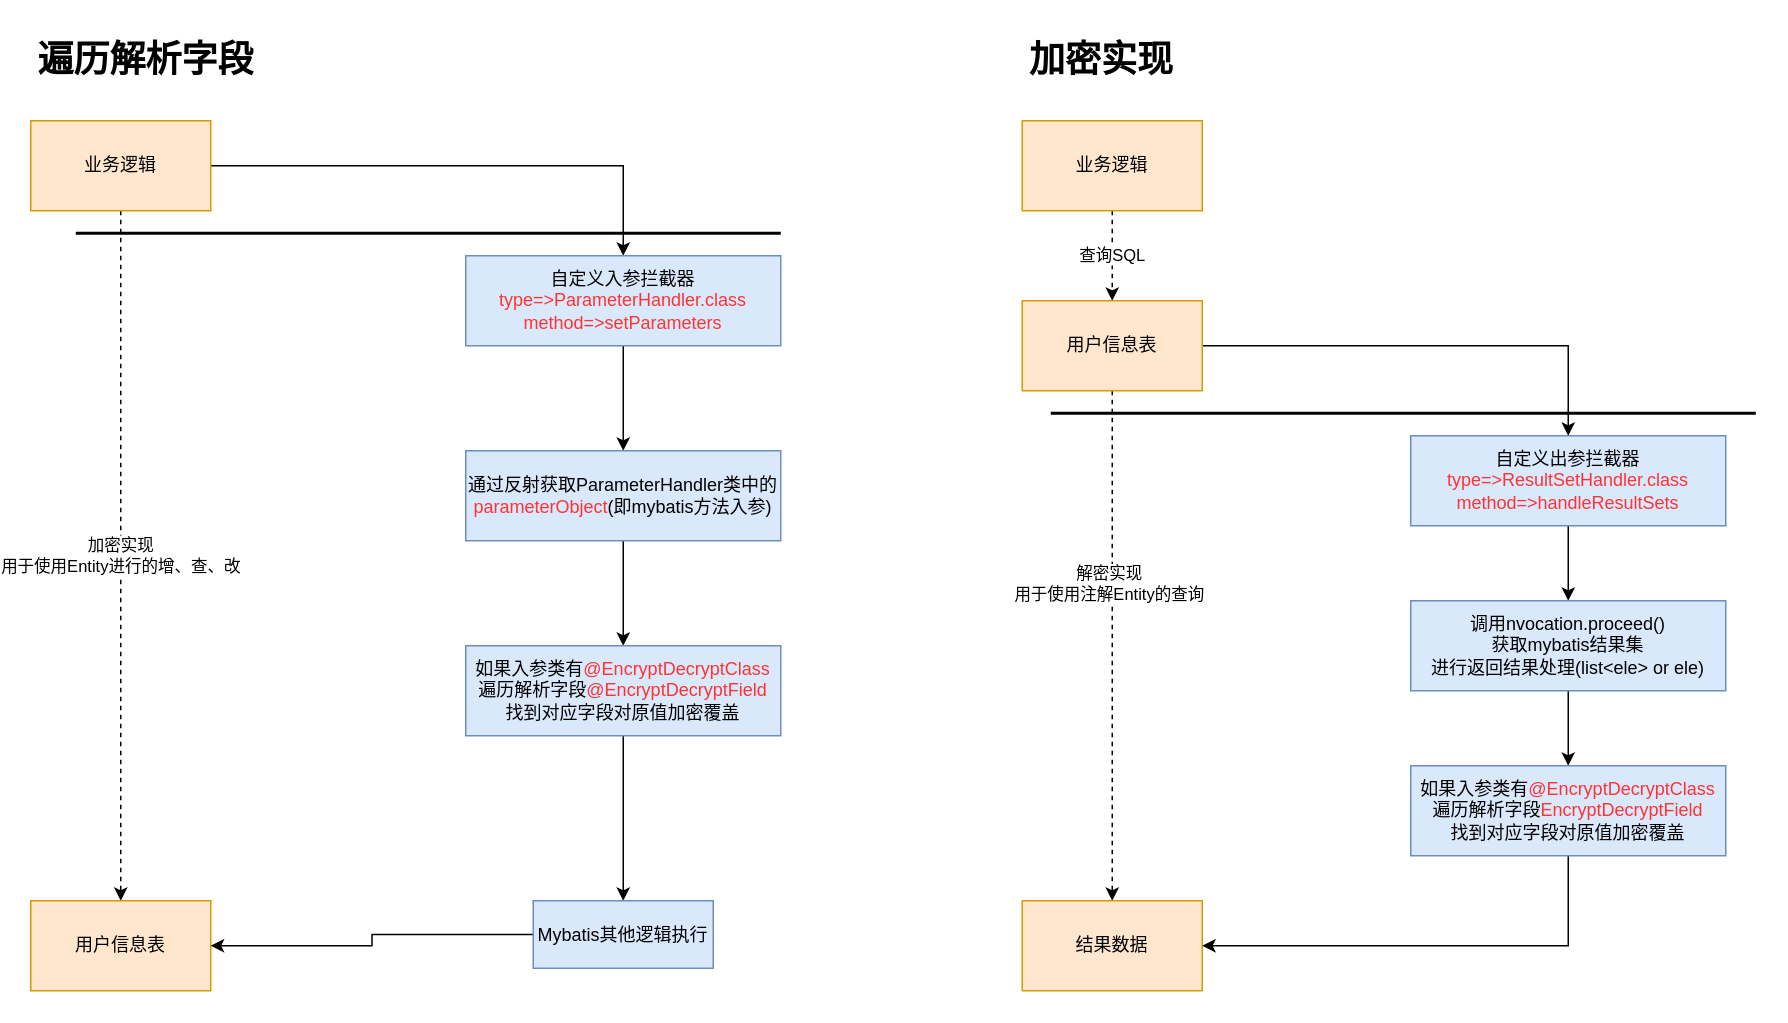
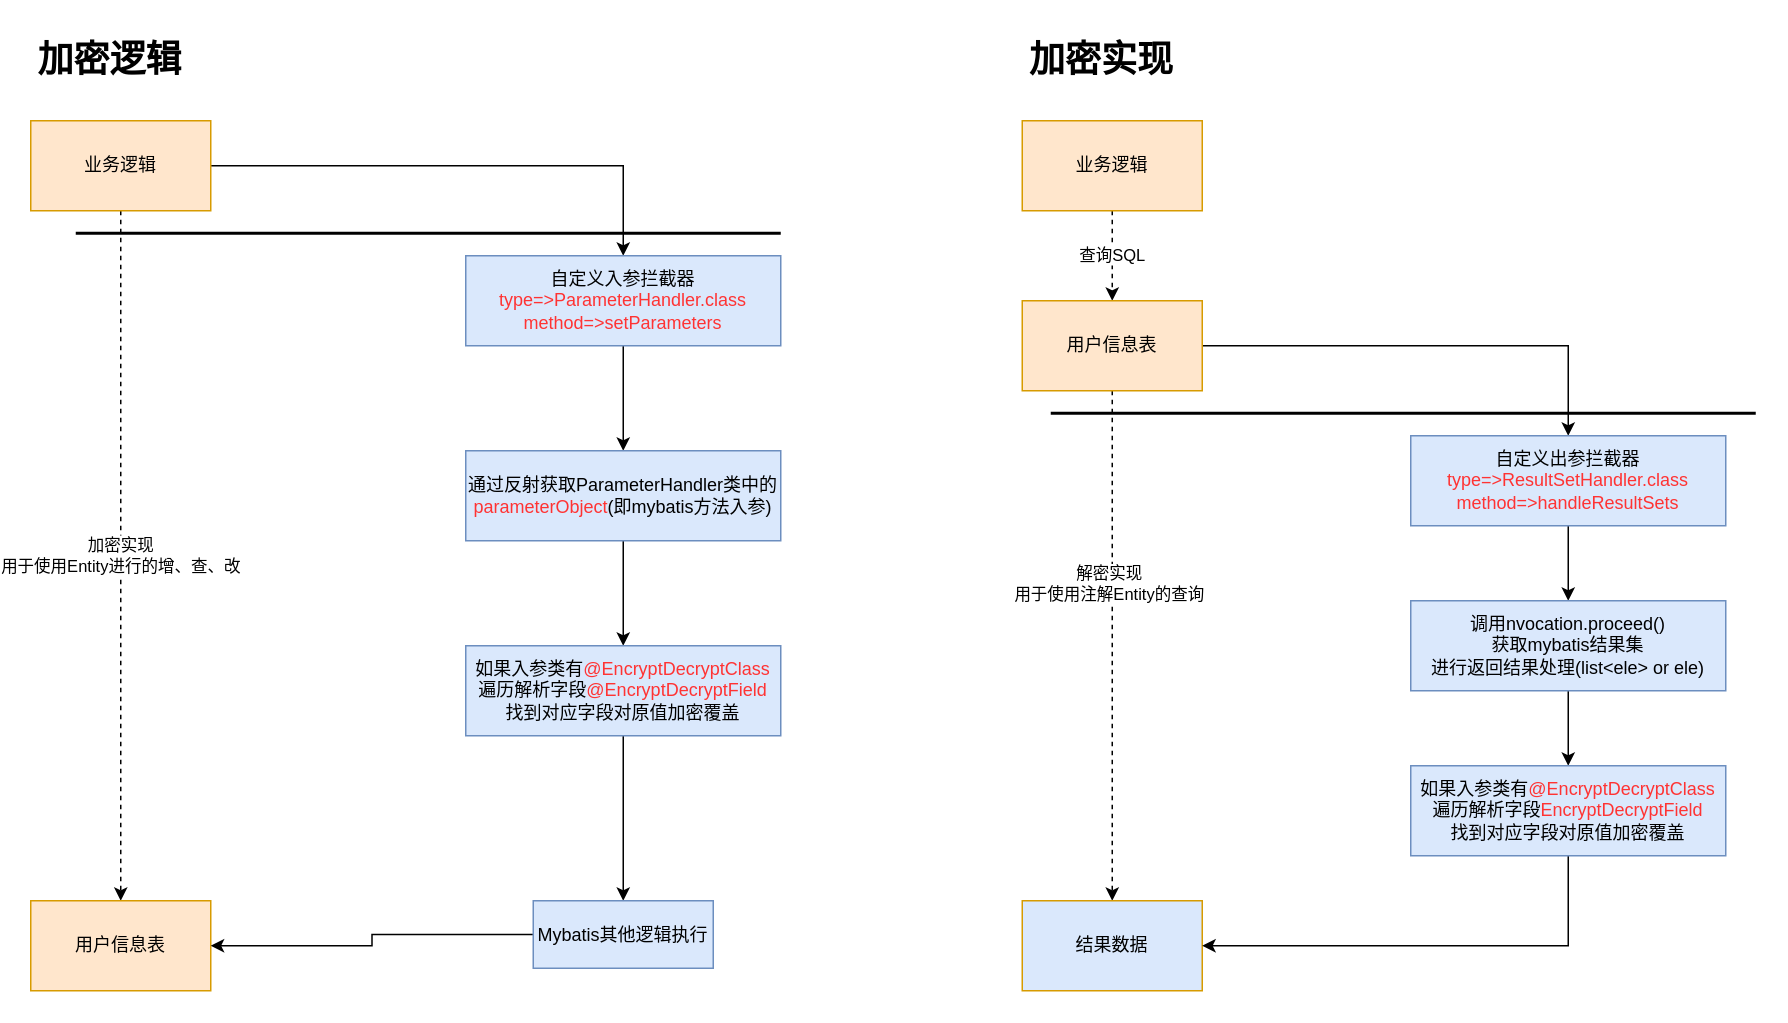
node "遍历解析字段": label "遍历解析字段" -> "加密逻辑"
node "结果数据": fillcolor #ffe6cc -> #dae8fc
